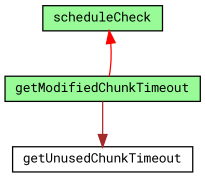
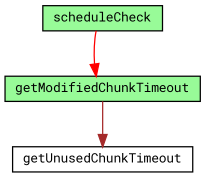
edge "getModifiedChunkTimeout" -> "scheduleCheck": reversed
